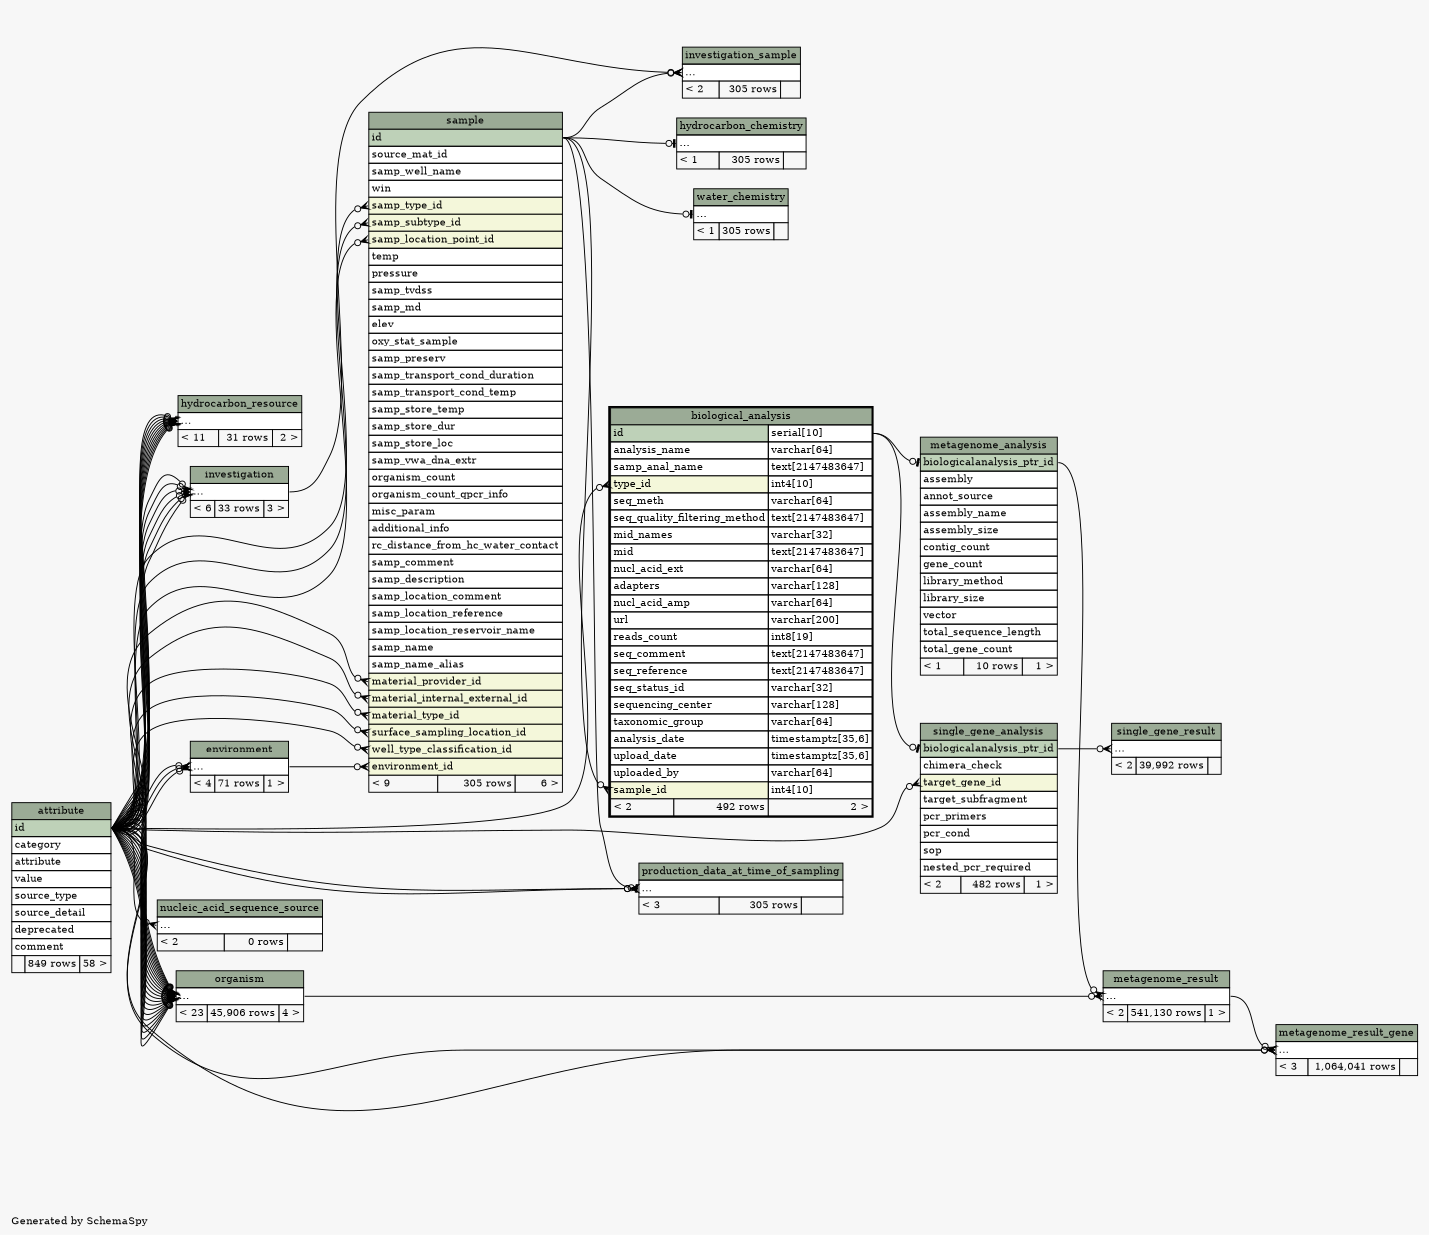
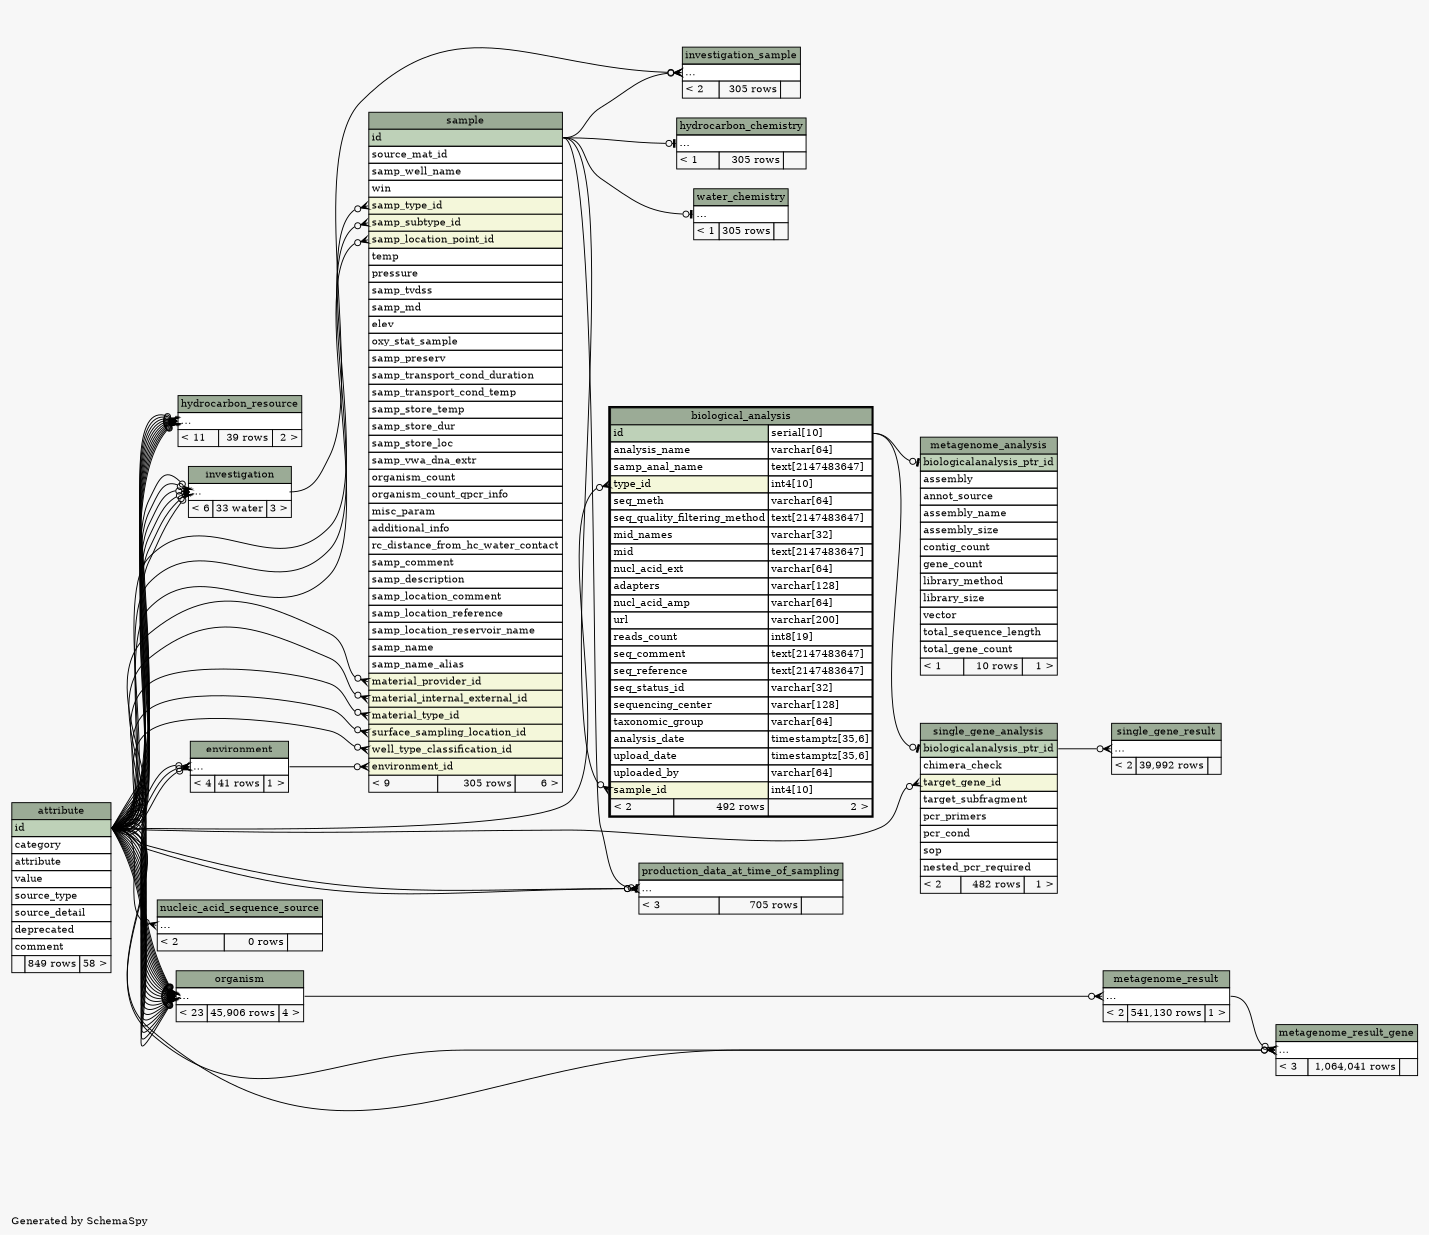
node "hydrocarbon_resource": text "31 rows" -> "39 rows"
node "investigation": text "33 rows" -> "33 water"
edge "metagenome_analysis" -> "metagenome_result": removed
node "environment": text "71 rows" -> "41 rows"
node "production_data_at_time_of_sampling": text "305 rows" -> "705 rows"
